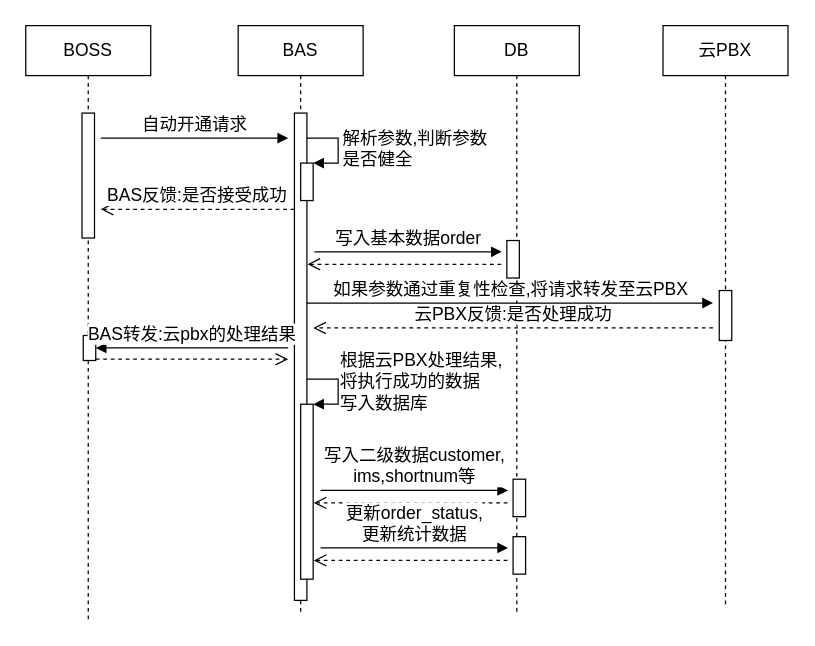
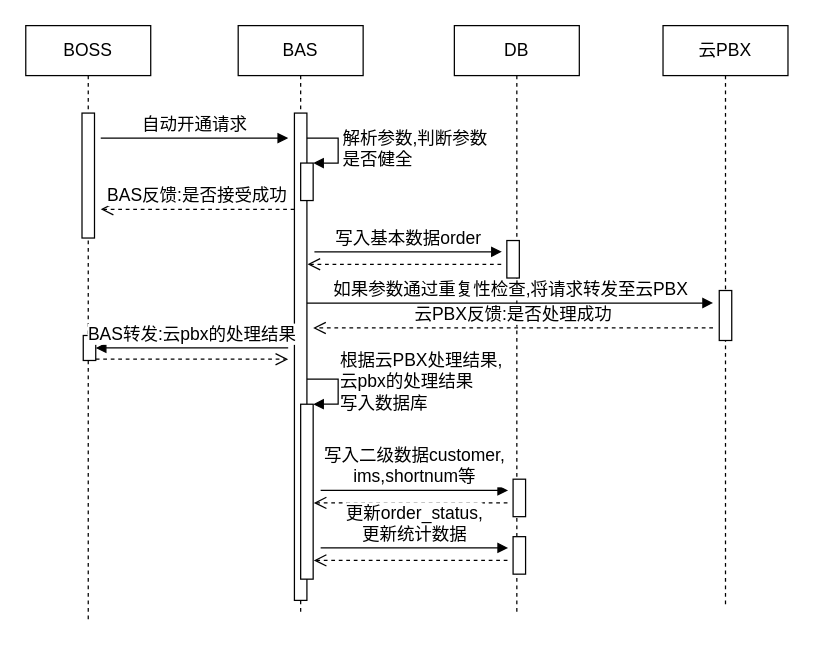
node "根据云PBX处理结果, 将执行成功的数据 写入数据库": label "根据云PBX处理结果, 将执行成功的数据 写入数据库" -> "根据云PBX处理结果, 云pbx的处理结果 写入数据库"
